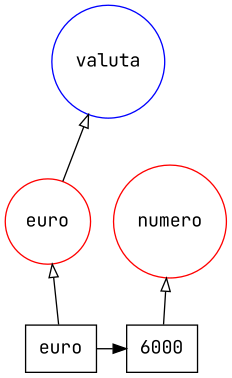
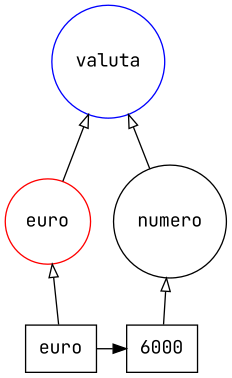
edge "numero" -> "valuta": added
node "numero": color red -> black
